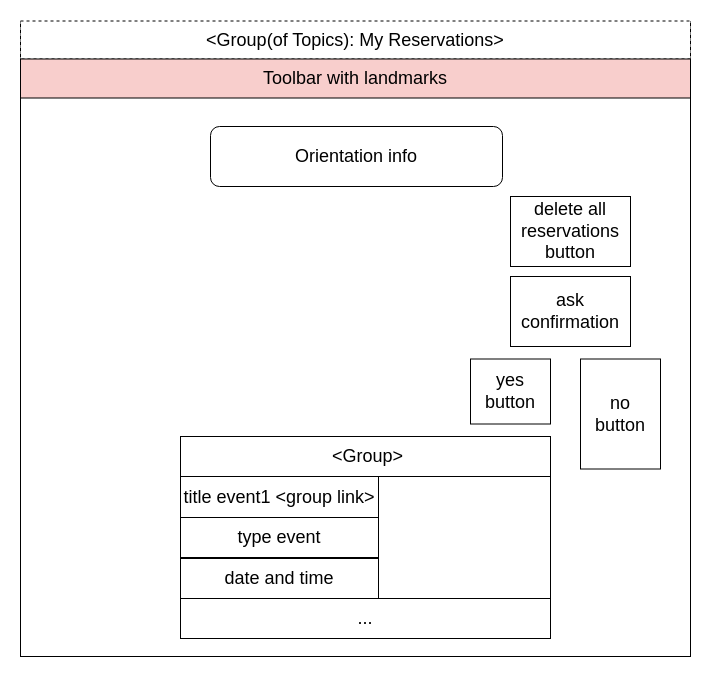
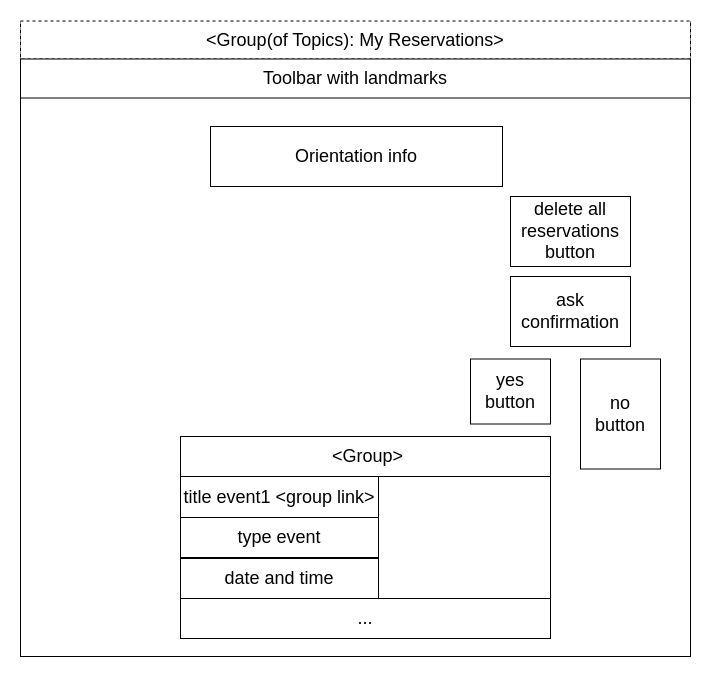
node "Toolbar with landmarks": fillcolor #f8cecc -> #ffffff
node "Orientation info": shape rounded rectangle -> rectangle
